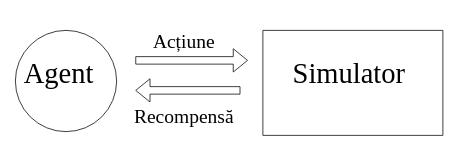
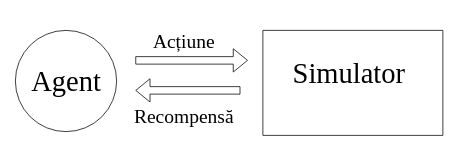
node "Agent": moved (59, 74) -> (66, 81)
